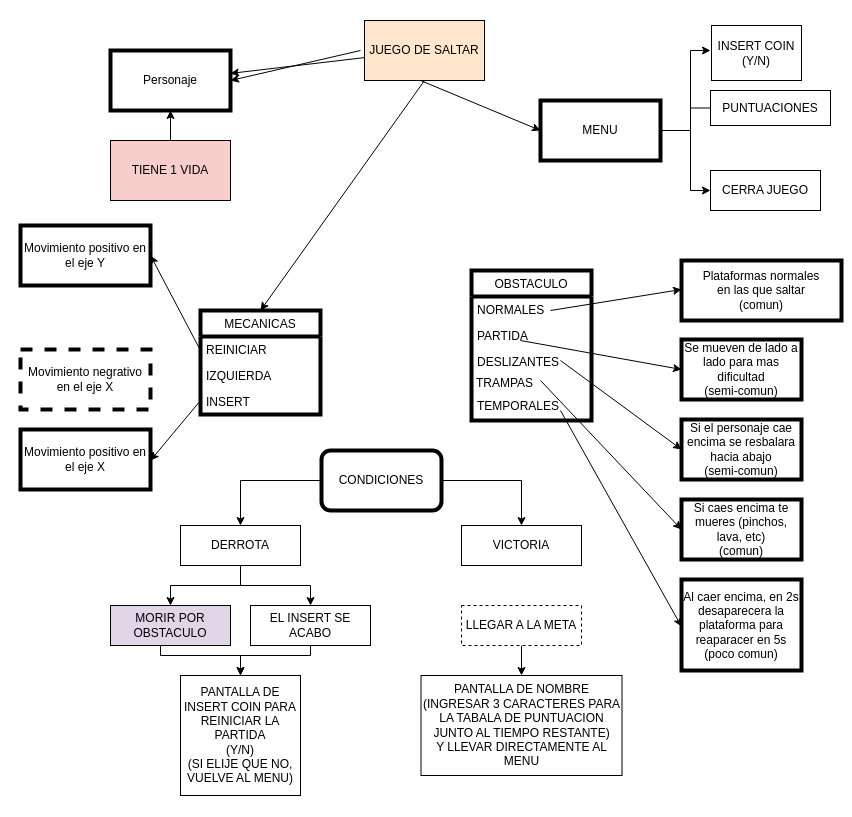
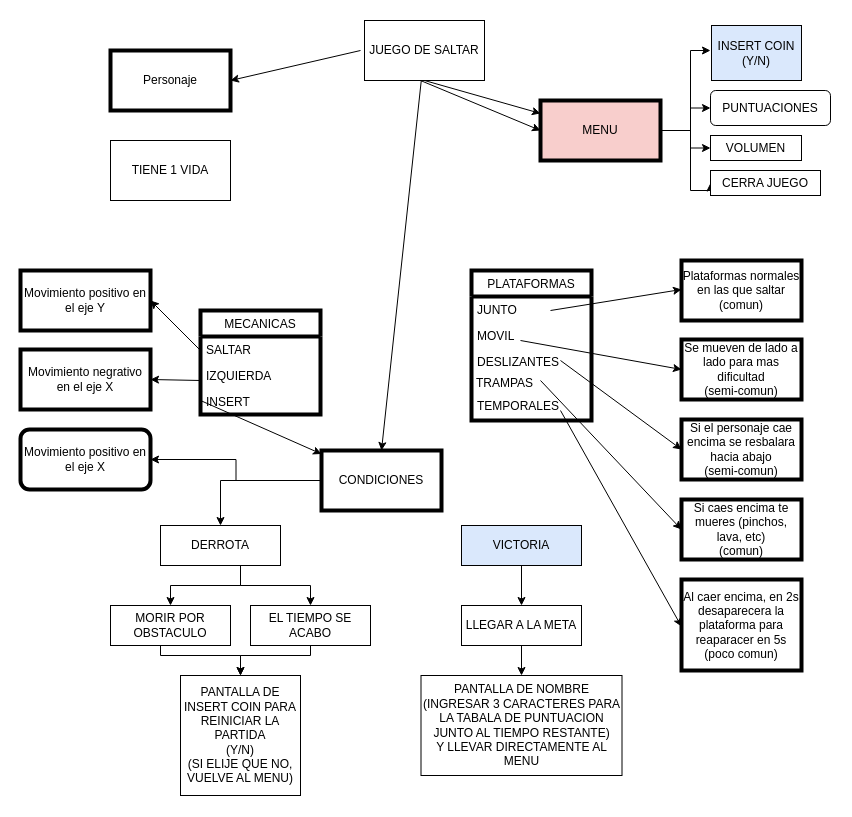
node "JUEGO DE SALTAR": fillcolor #ffe6cc -> #ffffff
node "INSERT COIN (Y/N)": fillcolor #ffffff -> #dae8fc
edge "JUEGO DE SALTAR" -> "Personaje": now "JUEGO DE SALTAR" -> "CONDICIONES"
edge "PUNTUACIONES" -- "MENU": arrowhead none -> classic
node "PUNTUACIONES": shape rectangle -> rounded rectangle
edge "TIENE 1 VIDA" -> "Personaje": removed
node "MENU": fillcolor #ffffff -> #f8cecc
edge "MENU" -> "VOLUMEN": added
node "VOLUMEN": added
node "TIENE 1 VIDA": fillcolor #f8cecc -> #ffffff
node "CERRA JUEGO": size 110x40 -> 110x25
edge "JUEGO DE SALTAR" -> "MECANICAS": now "JUEGO DE SALTAR" -> "MENU"
node "Movimiento positivo en el eje Y": moved (86, 256) -> (86, 301)
node "OBSTACULO": label "OBSTACULO" -> "PLATAFORMAS"
node "Plataformas normales en las que saltar (comun)": size 160x60 -> 120x60
node "NORMALES": label "NORMALES" -> "JUNTO"
node "PARTIDA": label "PARTIDA" -> "MOVIL"
node "REINICIAR": label "REINICIAR" -> "SALTAR"
node "Movimiento negrativo en el eje X": style dashed -> solid
edge "IZQUIERDA" -> "Movimiento negrativo en el eje X": added
edge "INSERT" -> "Movimiento positivo en el eje X": now "INSERT" -> "CONDICIONES"
node "Movimiento positivo en el eje X": shape rectangle -> rounded rectangle
node "CONDICIONES": shape rounded rectangle -> rectangle
edge "CONDICIONES" -> "VICTORIA": now "CONDICIONES" -> "Movimiento positivo en el eje X"
node "DERROTA": moved (241, 546) -> (221, 546)
node "VICTORIA": fillcolor #ffffff -> #dae8fc
edge "VICTORIA" -> "LLEGAR A LA META": added
node "MORIR POR OBSTACULO": fillcolor #e1d5e7 -> #ffffff
node "EL INSERT SE ACABO": label "EL INSERT SE ACABO" -> "EL TIEMPO SE ACABO"
node "LLEGAR A LA META": style dashed -> solid
